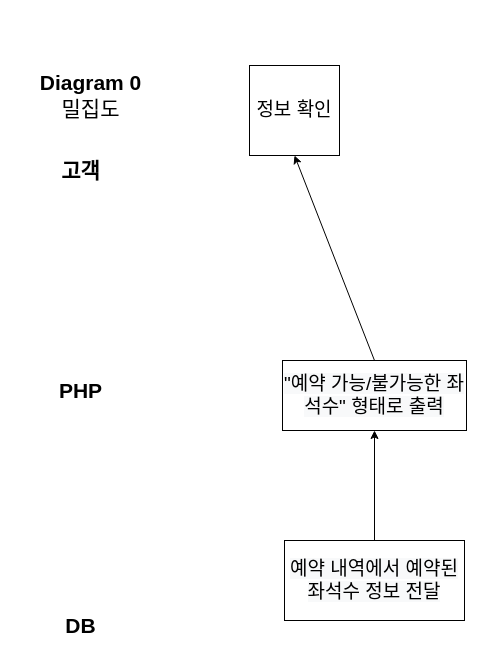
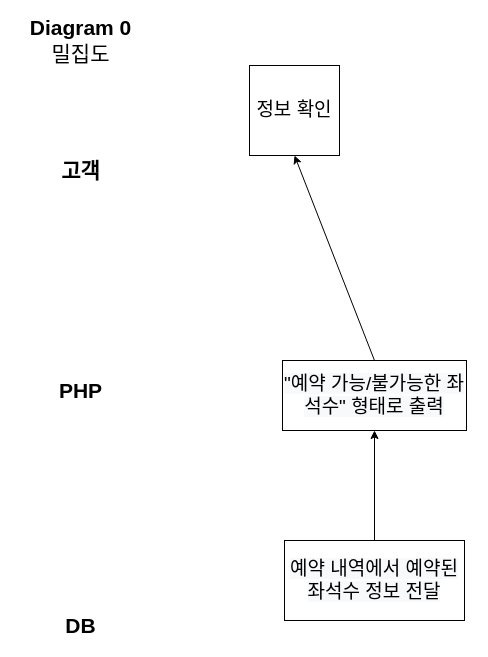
node "Diagram 0 밀집도": moved (91, 96) -> (81, 41)
